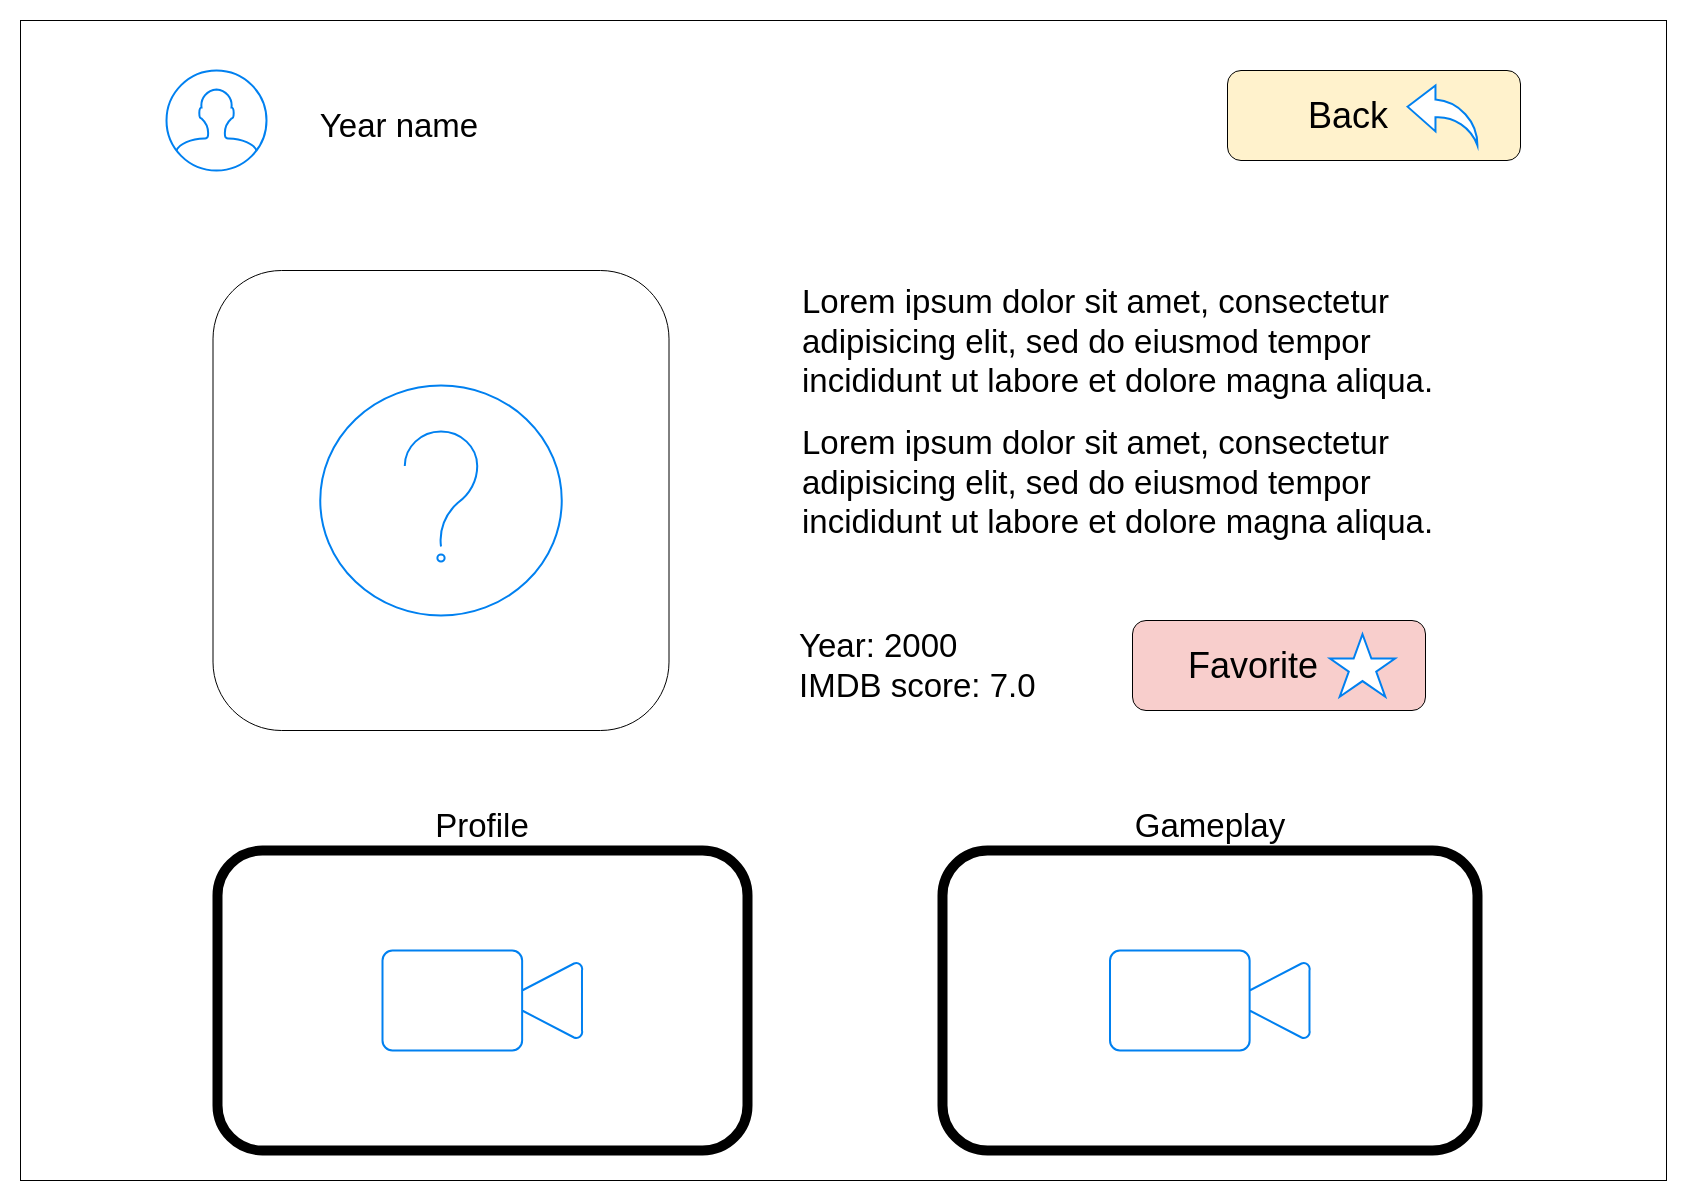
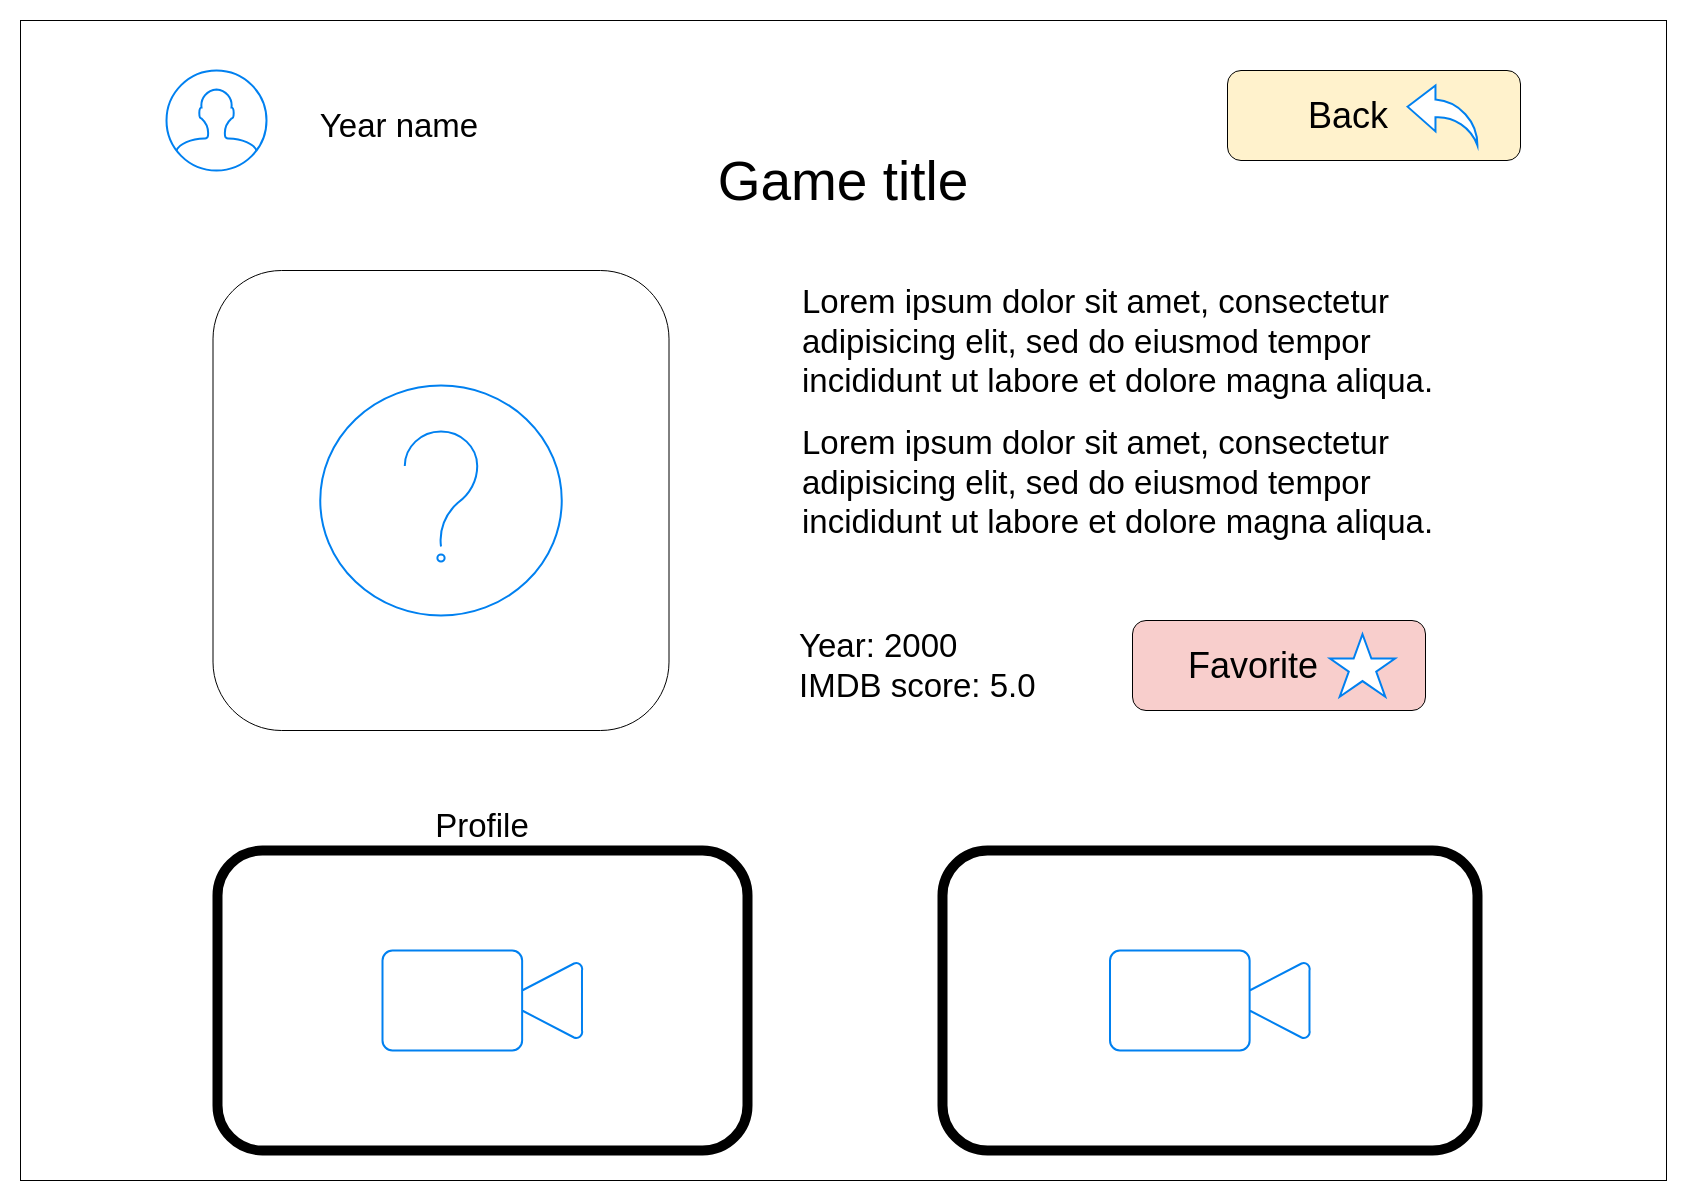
node "Game title": added
node "Year: 2000 IMDB score: 7.0": label "Year: 2000 IMDB score: 7.0" -> "Year: 2000 IMDB score: 5.0"
node "Gameplay": removed
